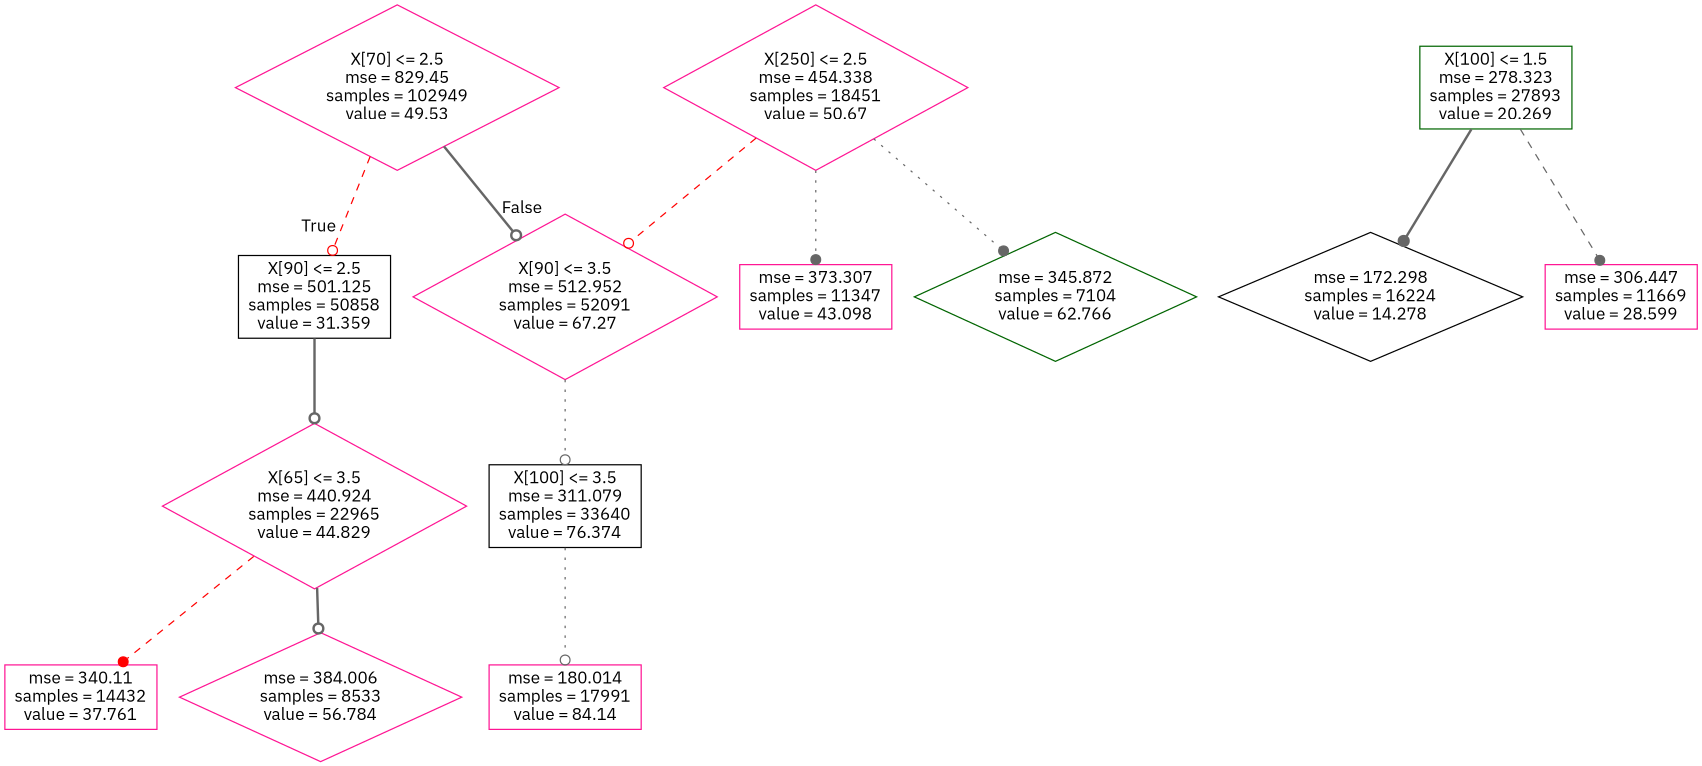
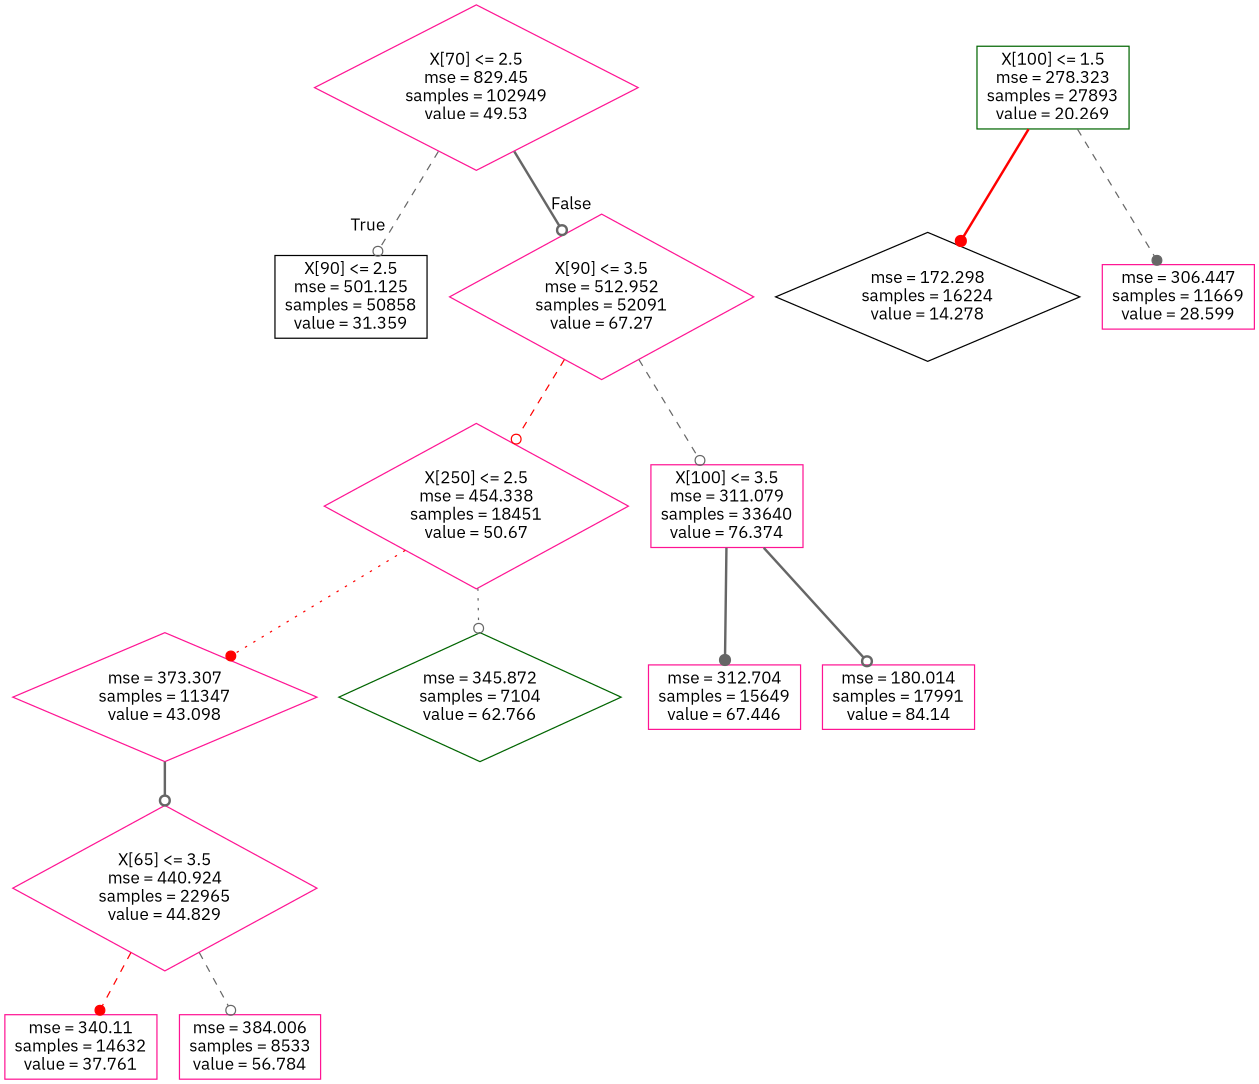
edge "X[100] <= 1.5 mse = 278.323 samples = 27893 value = 20.269" -> "mse = 172.298 samples = 16224 value = 14.278": color gray40 -> red
edge "X[250] <= 2.5 mse = 454.338 samples = 18451 value = 50.67" -> "X[90] <= 3.5 mse = 512.952 samples = 52091 value = 67.27": reversed
edge "X[250] <= 2.5 mse = 454.338 samples = 18451 value = 50.67" -> "mse = 345.872 samples = 7104 value = 62.766": arrowhead dot -> odot
edge "X[70] <= 2.5 mse = 829.45 samples = 102949 value = 49.53" -> "X[90] <= 2.5 mse = 501.125 samples = 50858 value = 31.359": color red -> gray40
edge "X[250] <= 2.5 mse = 454.338 samples = 18451 value = 50.67" -> "mse = 373.307 samples = 11347 value = 43.098": color gray40 -> red
node "mse = 373.307 samples = 11347 value = 43.098": shape box -> diamond
edge "X[90] <= 2.5 mse = 501.125 samples = 50858 value = 31.359" -> "X[65] <= 3.5 mse = 440.924 samples = 22965 value = 44.829": now "mse = 373.307 samples = 11347 value = 43.098" -> "X[65] <= 3.5 mse = 440.924 samples = 22965 value = 44.829"
edge "X[90] <= 3.5 mse = 512.952 samples = 52091 value = 67.27" -> "X[100] <= 3.5 mse = 311.079 samples = 33640 value = 76.374": style dotted -> dashed
node "X[100] <= 3.5 mse = 311.079 samples = 33640 value = 76.374": color black -> deeppink
edge "X[100] <= 3.5 mse = 311.079 samples = 33640 value = 76.374" -> "mse = 180.014 samples = 17991 value = 84.14": style dotted -> bold
edge "X[65] <= 3.5 mse = 440.924 samples = 22965 value = 44.829" -> "mse = 384.006 samples = 8533 value = 56.784": style bold -> dashed
node "mse = 340.11 samples = 14432 value = 37.761": label "mse = 340.11 samples = 14432 value = 37.761" -> "mse = 340.11 samples = 14632 value = 37.761"
node "mse = 384.006 samples = 8533 value = 56.784": shape diamond -> box
node "mse = 312.704 samples = 15649 value = 67.446": added
